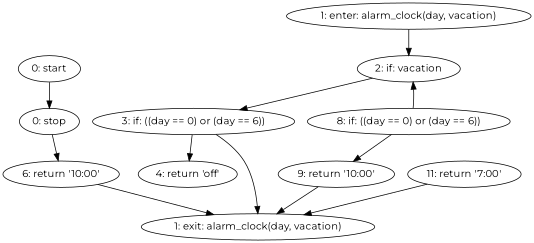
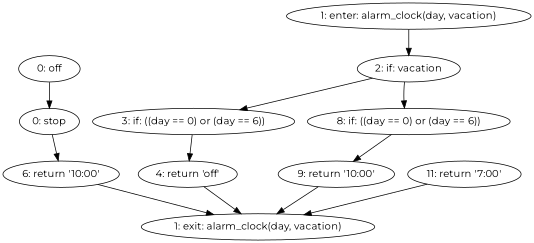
node "0: start": label "0: start" -> "0: off"
edge "8: if: ((day == 0) or (day == 6))" -> "2: if: vacation": reversed
edge "3: if: ((day == 0) or (day == 6))" -> "1: exit: alarm_clock(day, vacation)": now "4: return 'off'" -> "1: exit: alarm_clock(day, vacation)"
